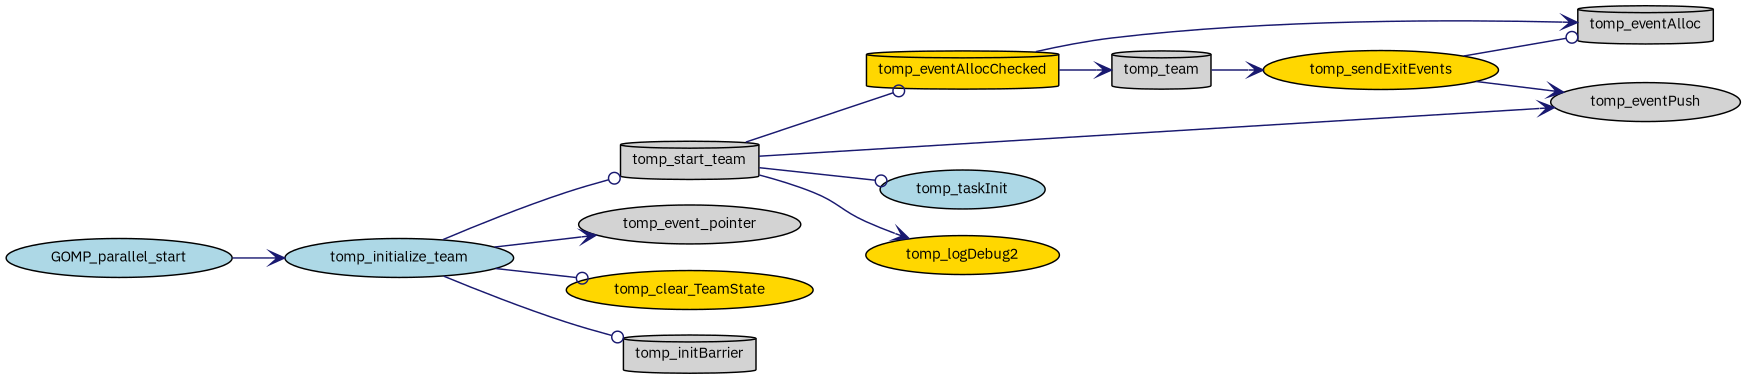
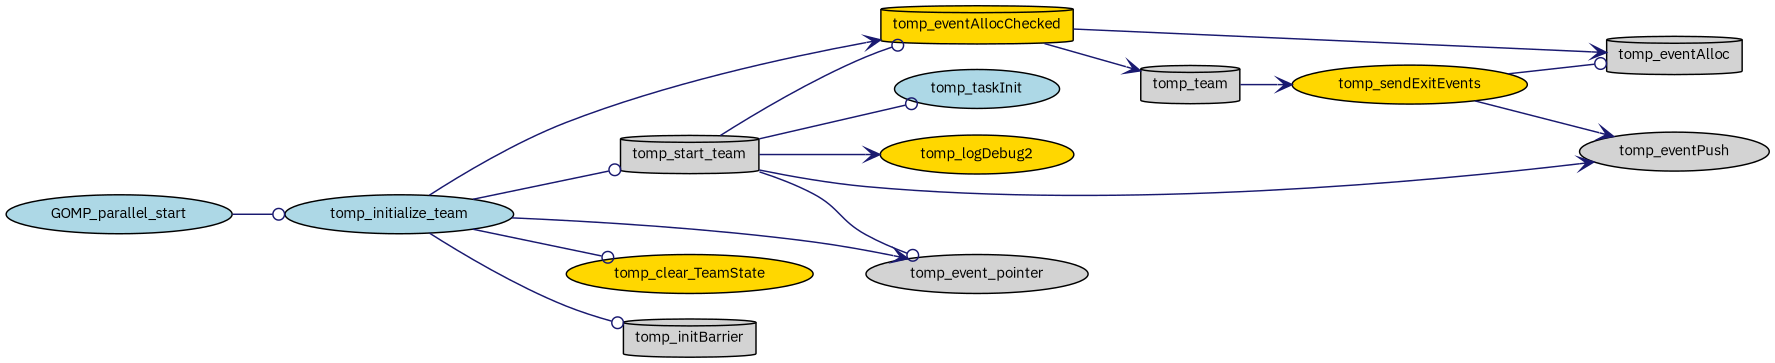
edge "tomp_initialize_team" -> "tomp_eventAllocChecked": added
edge "tomp_start_team" -> "tomp_event_pointer": added
edge "GOMP_parallel_start" -> "tomp_initialize_team": arrowhead vee -> odot
